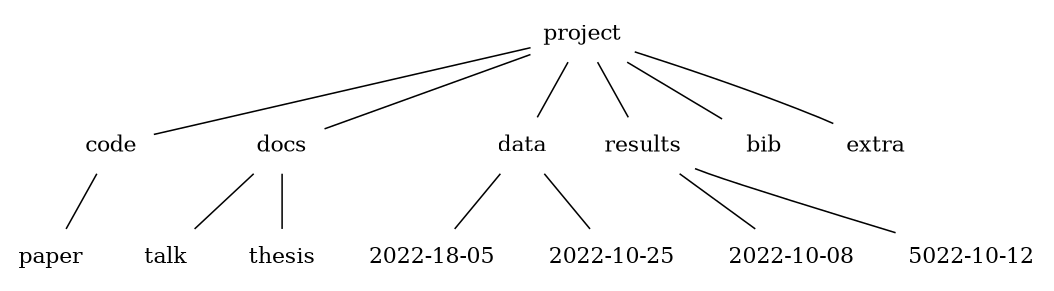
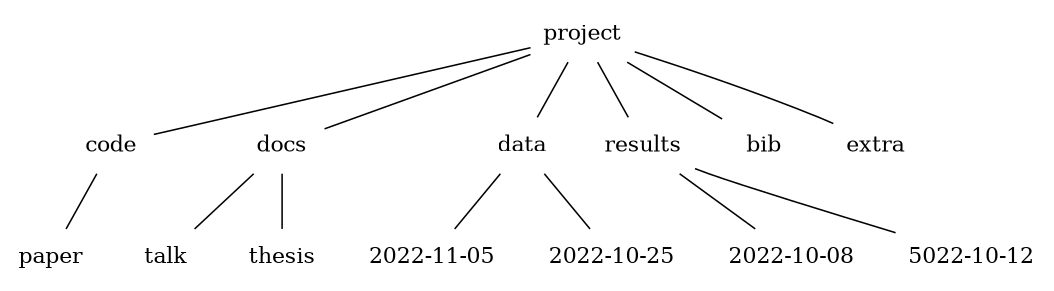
node "2022-18-05": label "2022-18-05" -> "2022-11-05"
